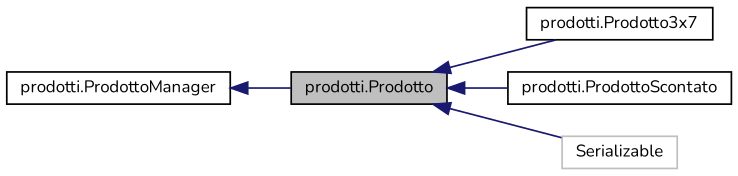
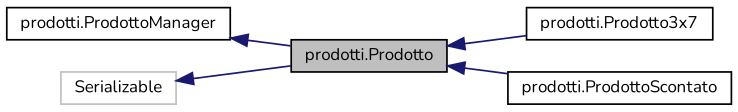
edge "Serializable" -> "prodotti.Prodotto": reversed
